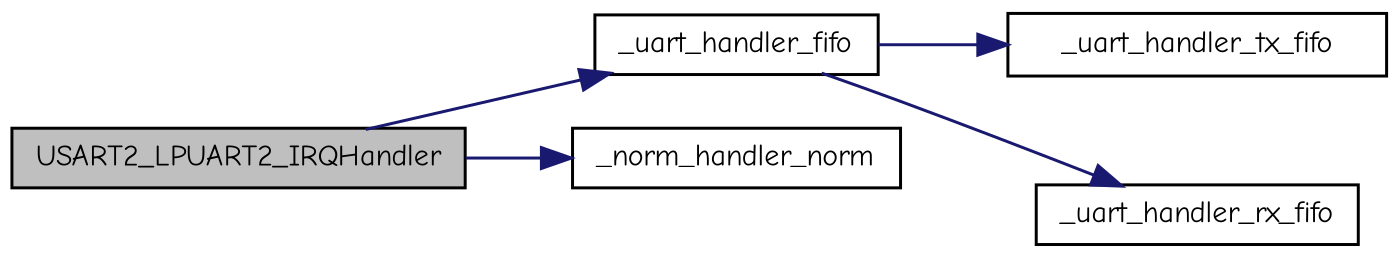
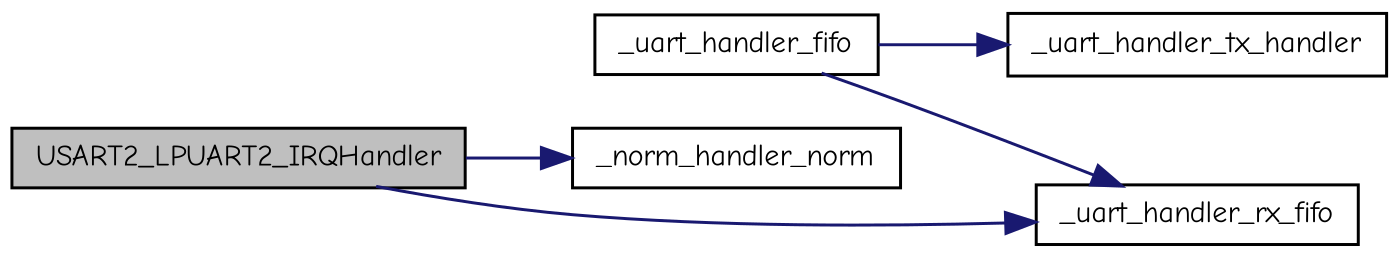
node "_uart_handler_tx_fifo": label "_uart_handler_tx_fifo" -> "_uart_handler_tx_handler"
edge "USART2_LPUART2_IRQHandler" -> "_uart_handler_fifo": now "USART2_LPUART2_IRQHandler" -> "_uart_handler_rx_fifo"
